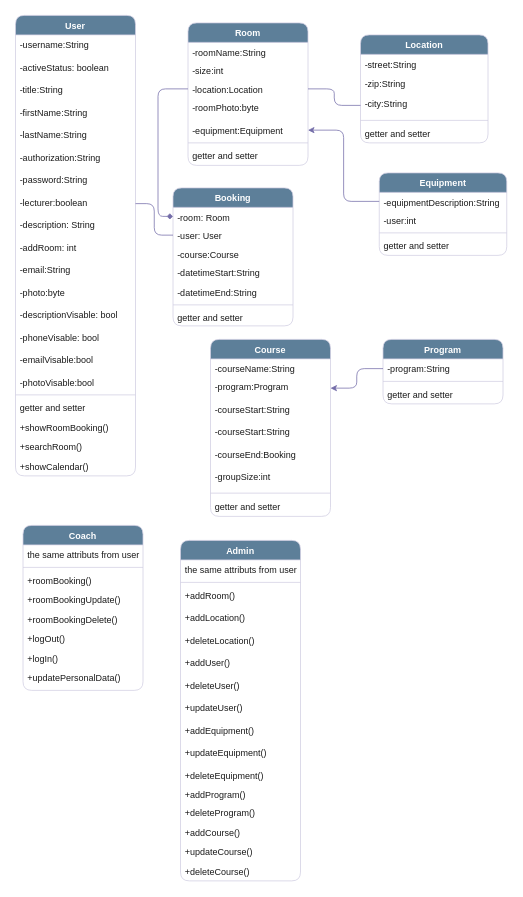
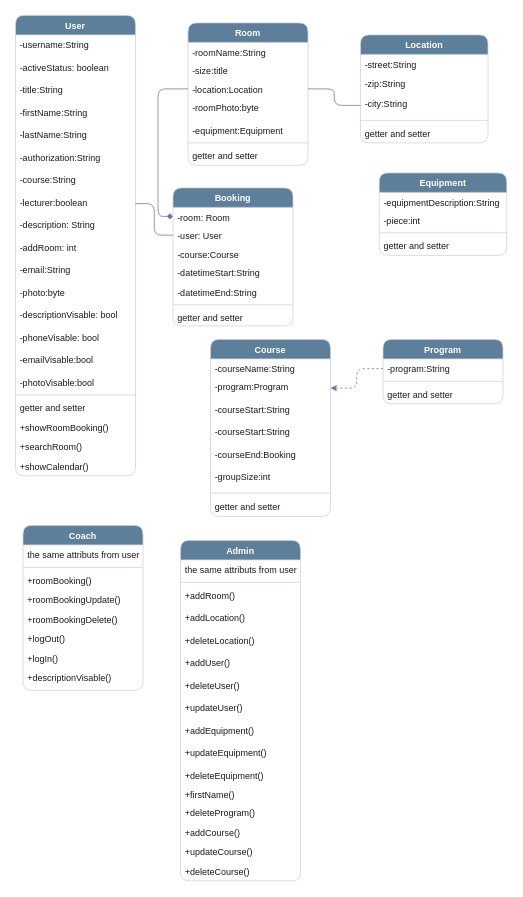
node "-size:int": label "-size:int" -> "-size:title"
edge "-equipmentDescription:String" -> "-equipment:Equipment": removed
node "-password:String": label "-password:String" -> "-course:String"
node "-user:int": label "-user:int" -> "-piece:int"
edge "-program:String" -> "-program:Program": style solid -> dashed
node "+updatePersonalData()": label "+updatePersonalData()" -> "+descriptionVisable()"
node "+addProgram()": label "+addProgram()" -> "+firstName()"
